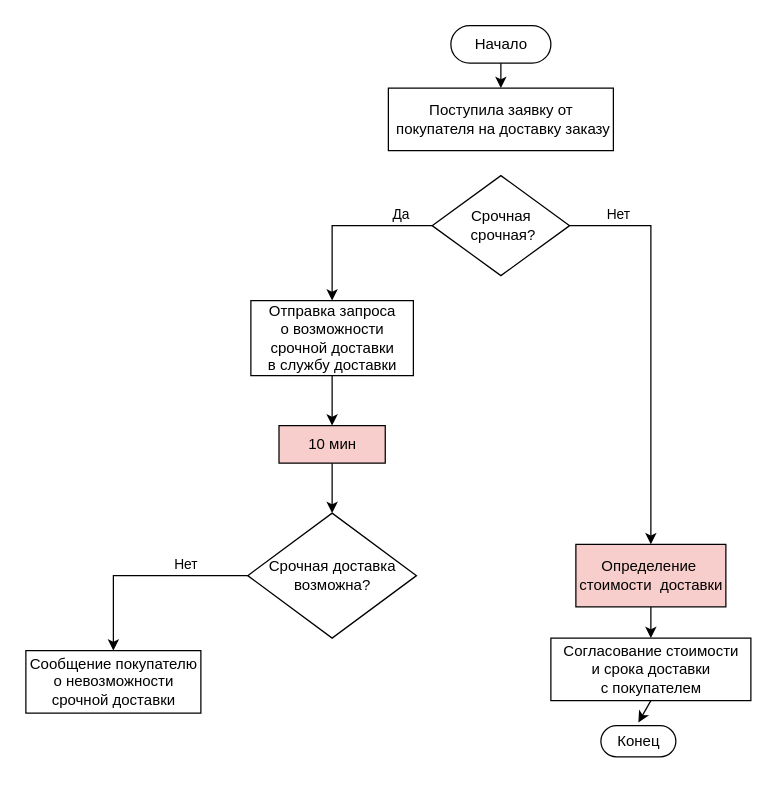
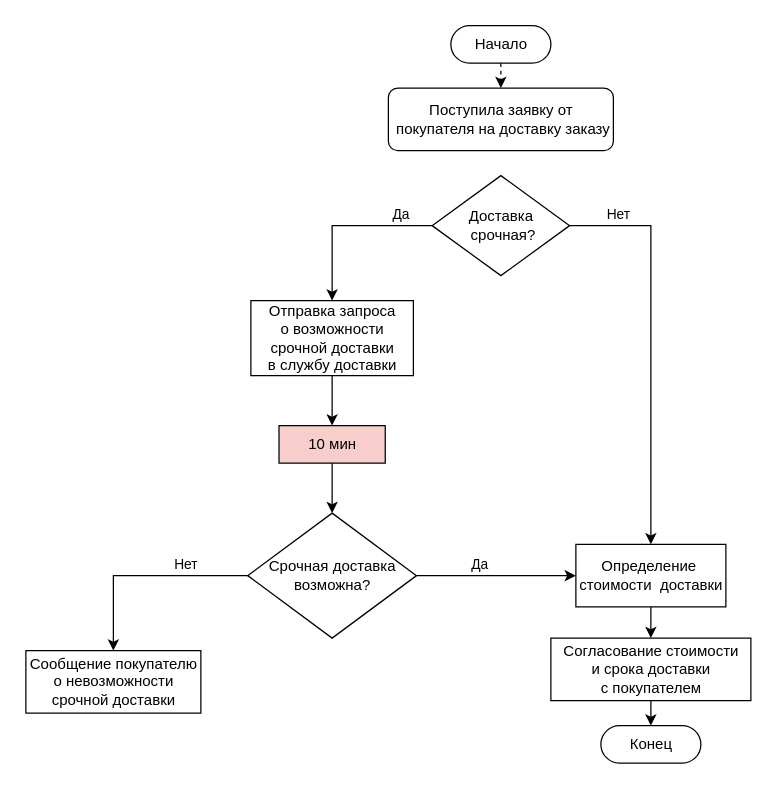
edge "Начало" -> "Поступила заявку от покупателя на доставку заказу": style solid -> dashed
node "Поступила заявку от покупателя на доставку заказу": shape rectangle -> rounded rectangle
node "Срочная срочная?": label "Срочная срочная?" -> "Доставка срочная?"
edge "Срочная доставка возможна?" -> "Определение стоимости доставки": added, label "Да"
node "Определение стоимости доставки": fillcolor #f8cecc -> #ffffff
node "Конец": size 75x31 -> 100x38
